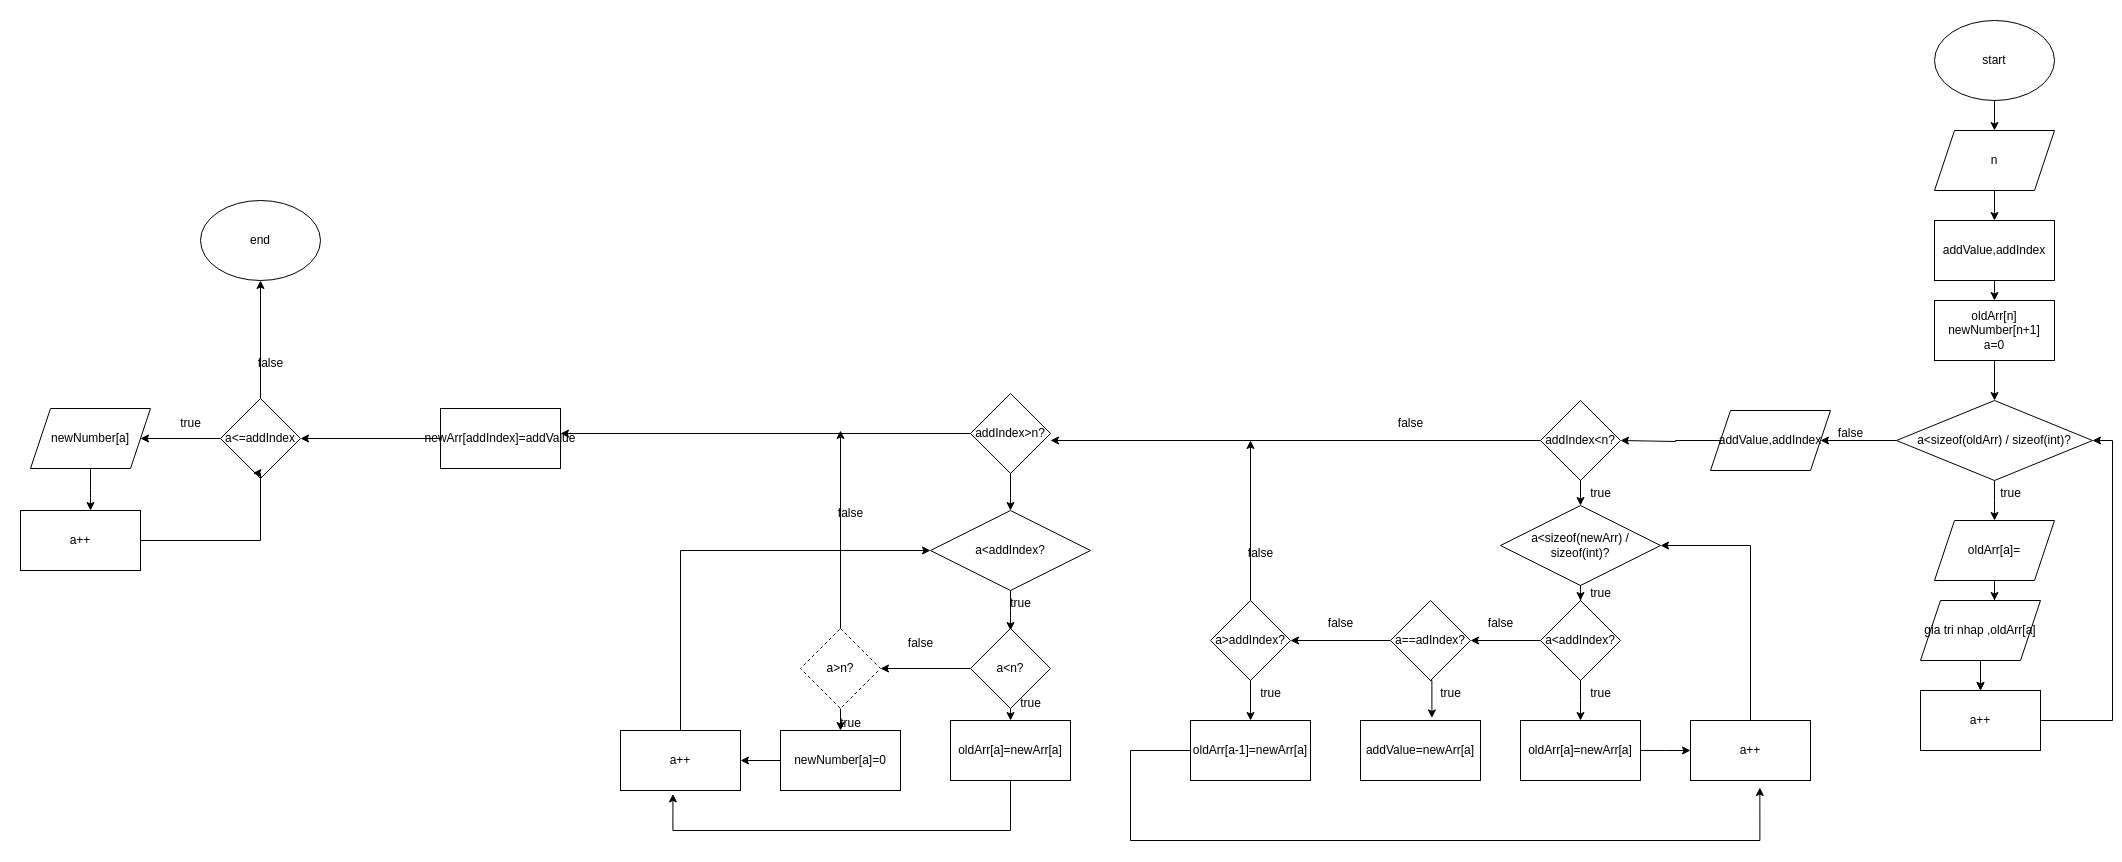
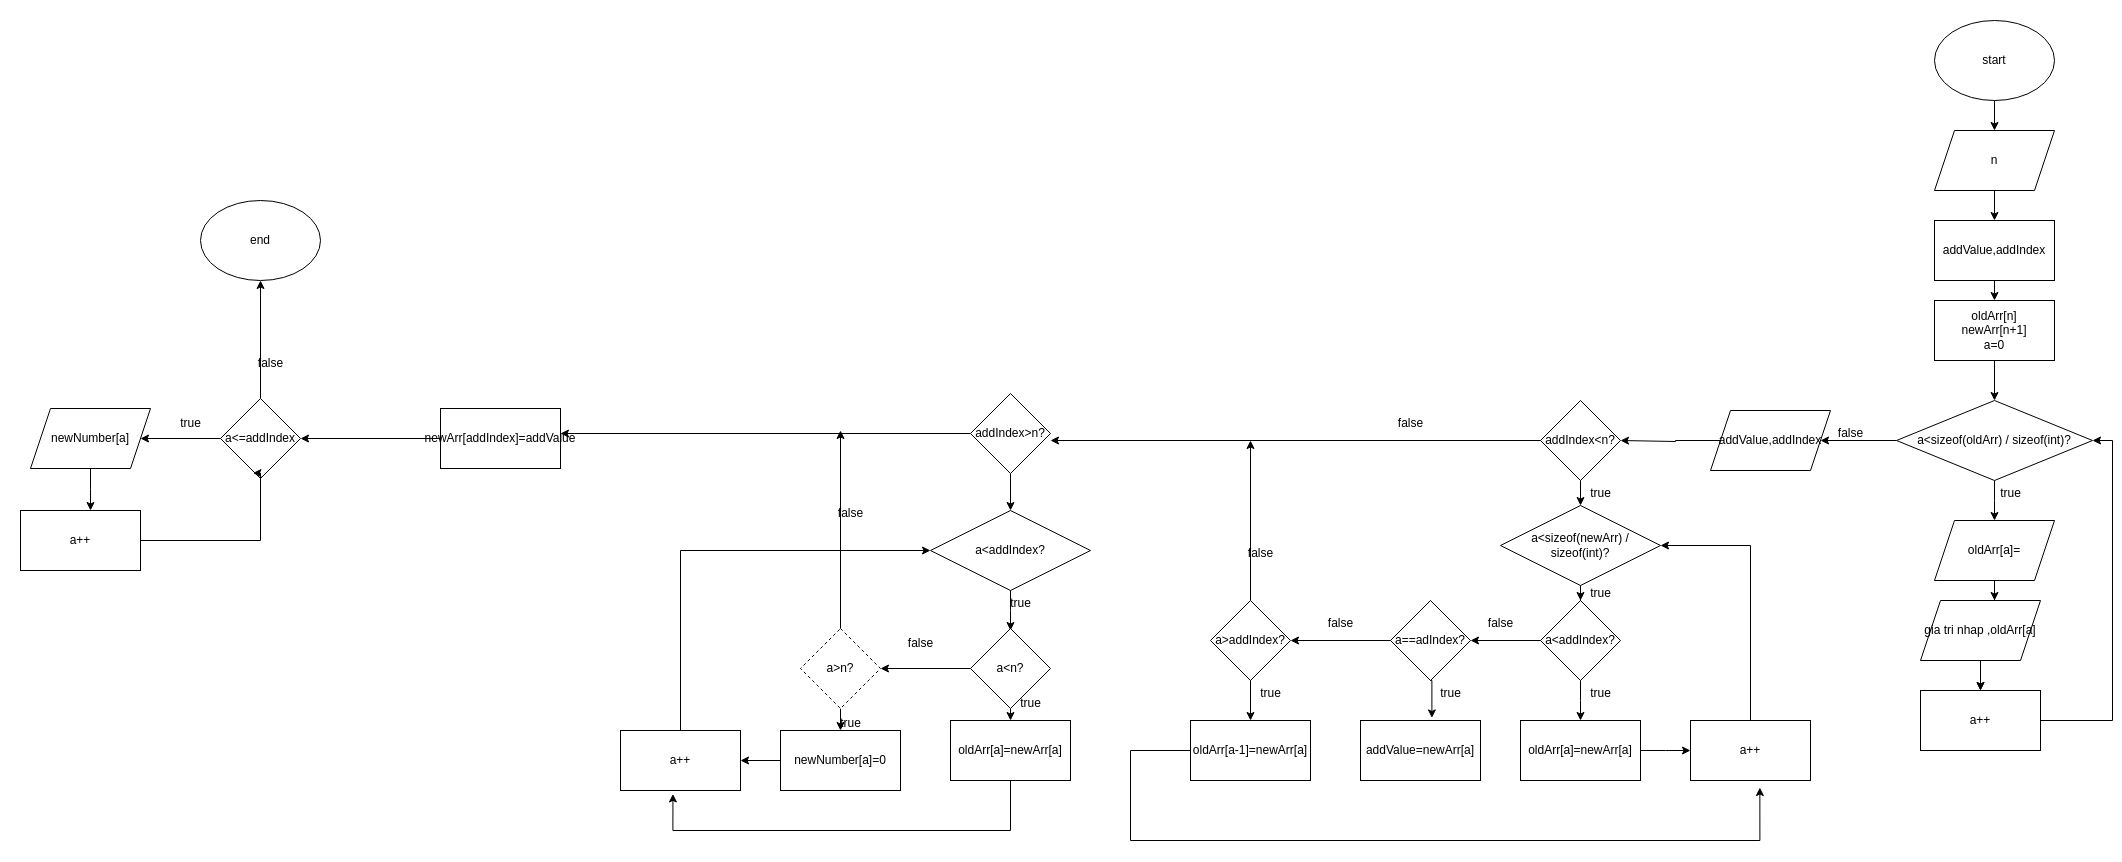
node "oldArr[n] newNumber[n+1] a=0": label "oldArr[n] newNumber[n+1] a=0" -> "oldArr[n] newArr[n+1] a=0"
